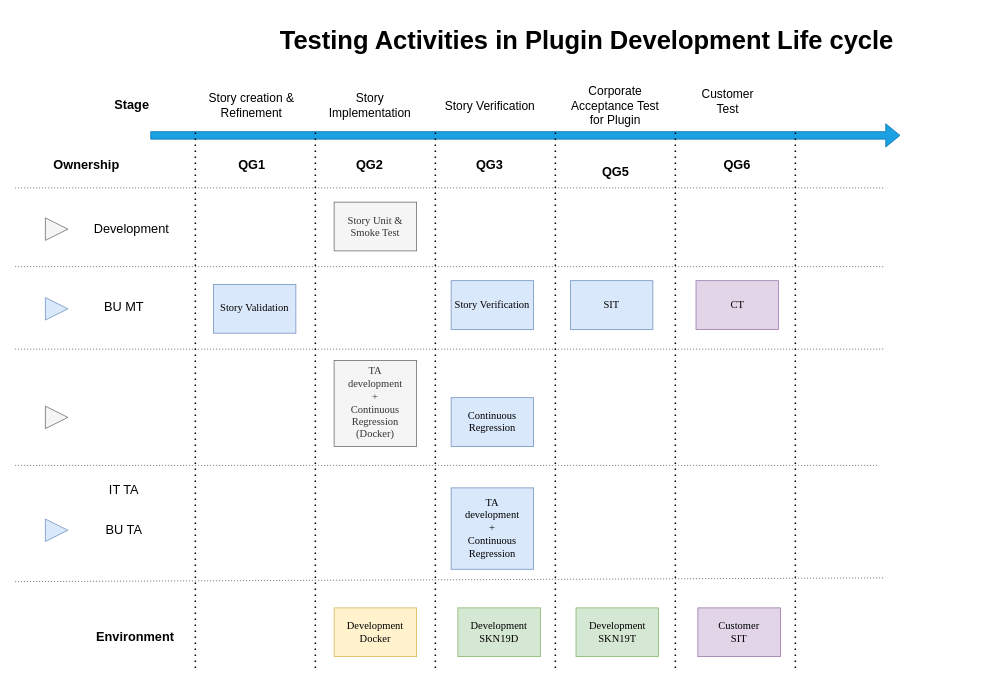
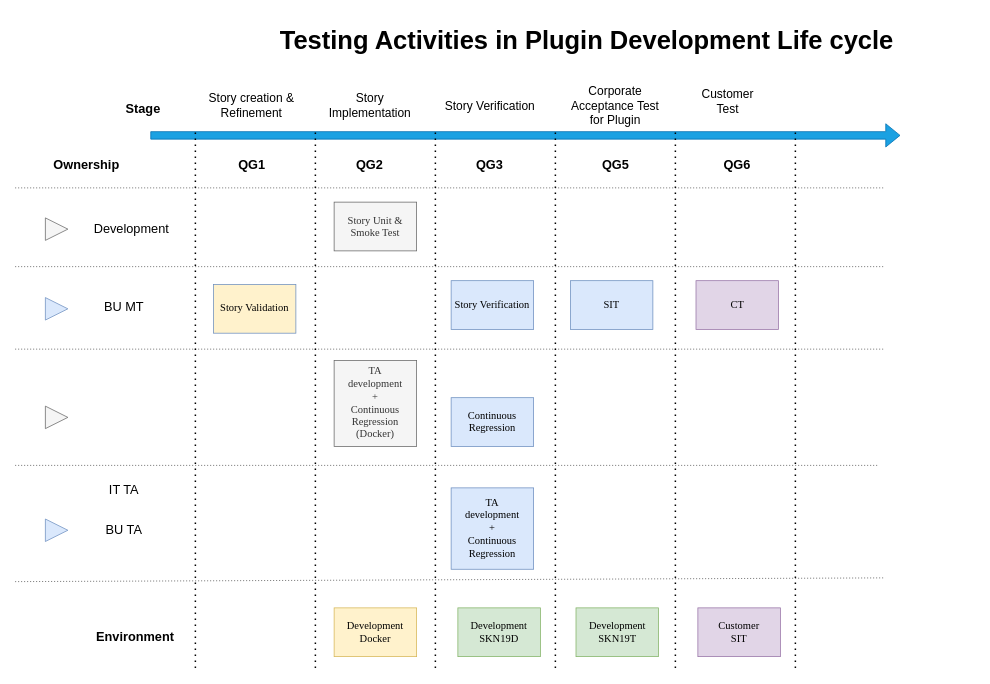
node "Stage": moved (132, 105) -> (143, 109)
node "QG5": moved (615, 173) -> (615, 165)
node "Story Validation": fillcolor #dae8fc -> #fff2cc
